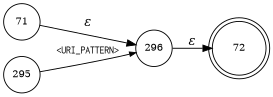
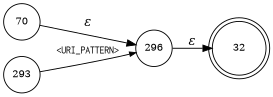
node "71": label "71" -> "70"
node "72": label "72" -> "32"
node "295": label "295" -> "293"
